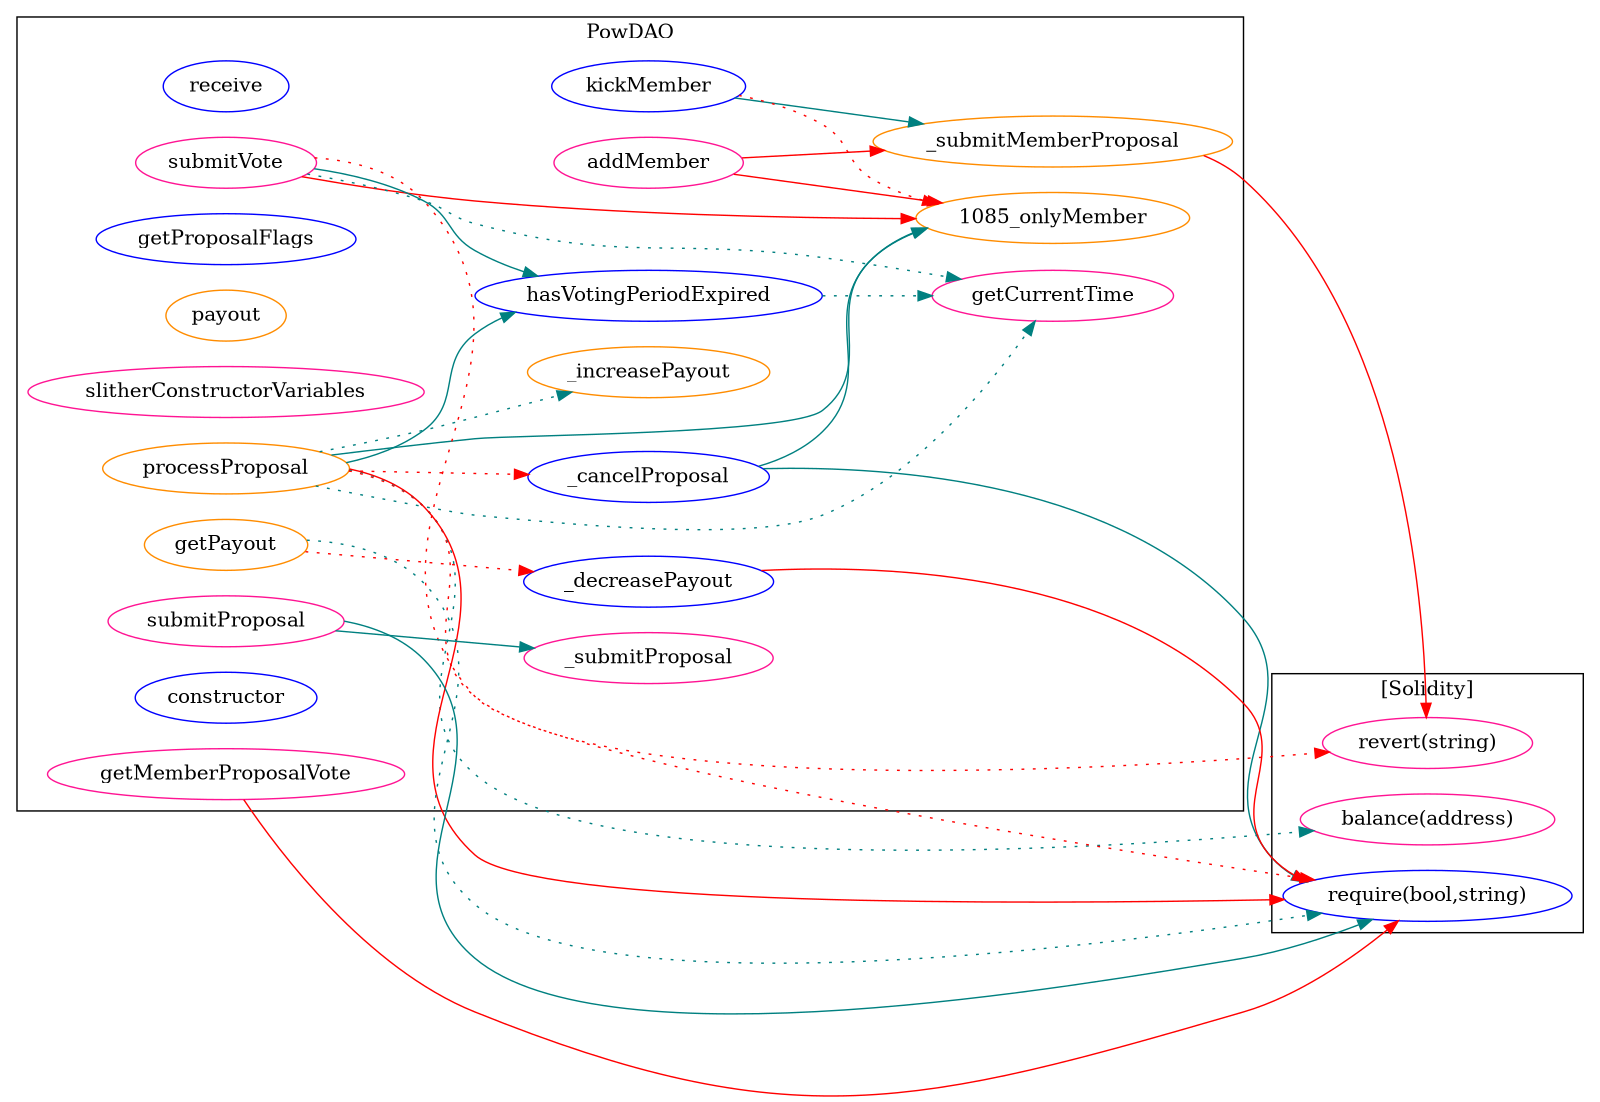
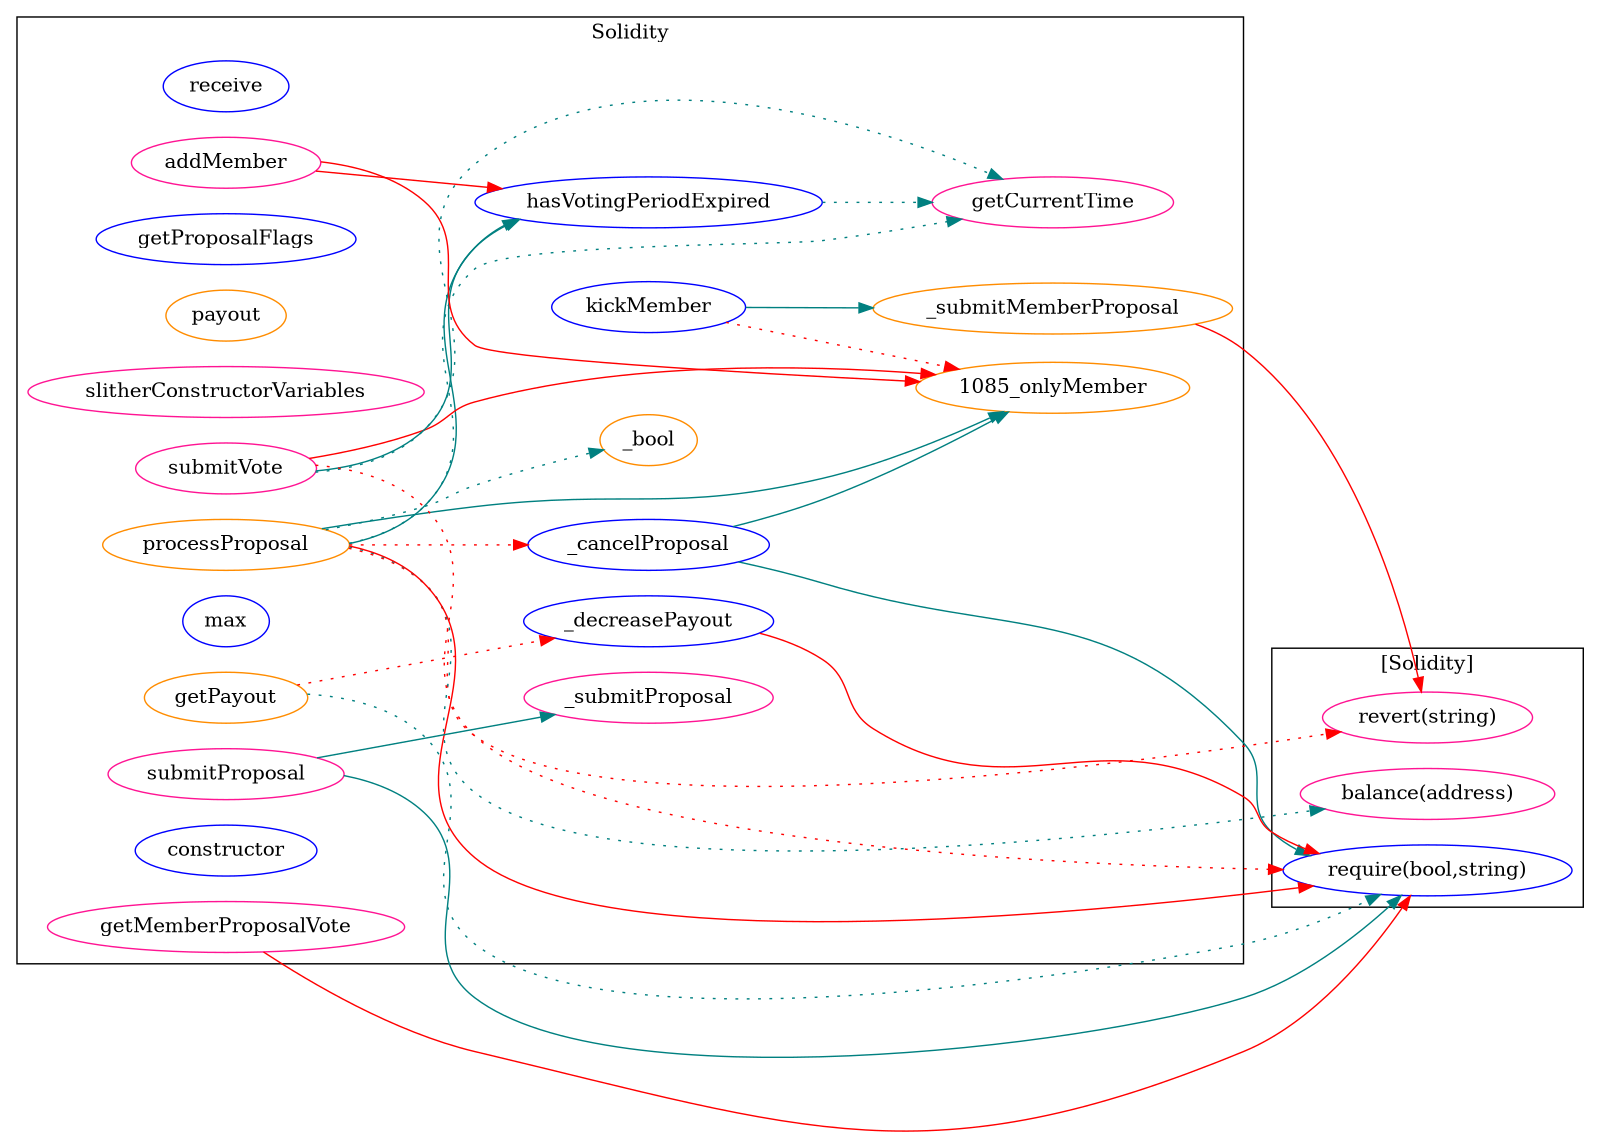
cluster "PowDAO": label "PowDAO" -> "Solidity"
edge "addMember" -> "_submitMemberProposal": now "addMember" -> "hasVotingPeriodExpired"
node "_increasePayout": label "_increasePayout" -> "_bool"
node "max": added
